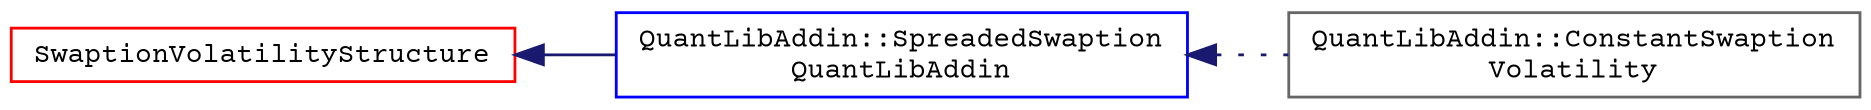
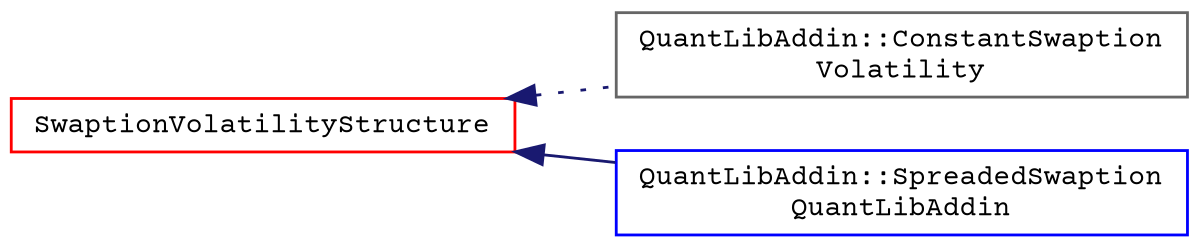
edge "QuantLibAddin::ConstantSwaption Volatility" -> "QuantLibAddin::SpreadedSwaption QuantLibAddin": now "QuantLibAddin::ConstantSwaption Volatility" -> "SwaptionVolatilityStructure"
